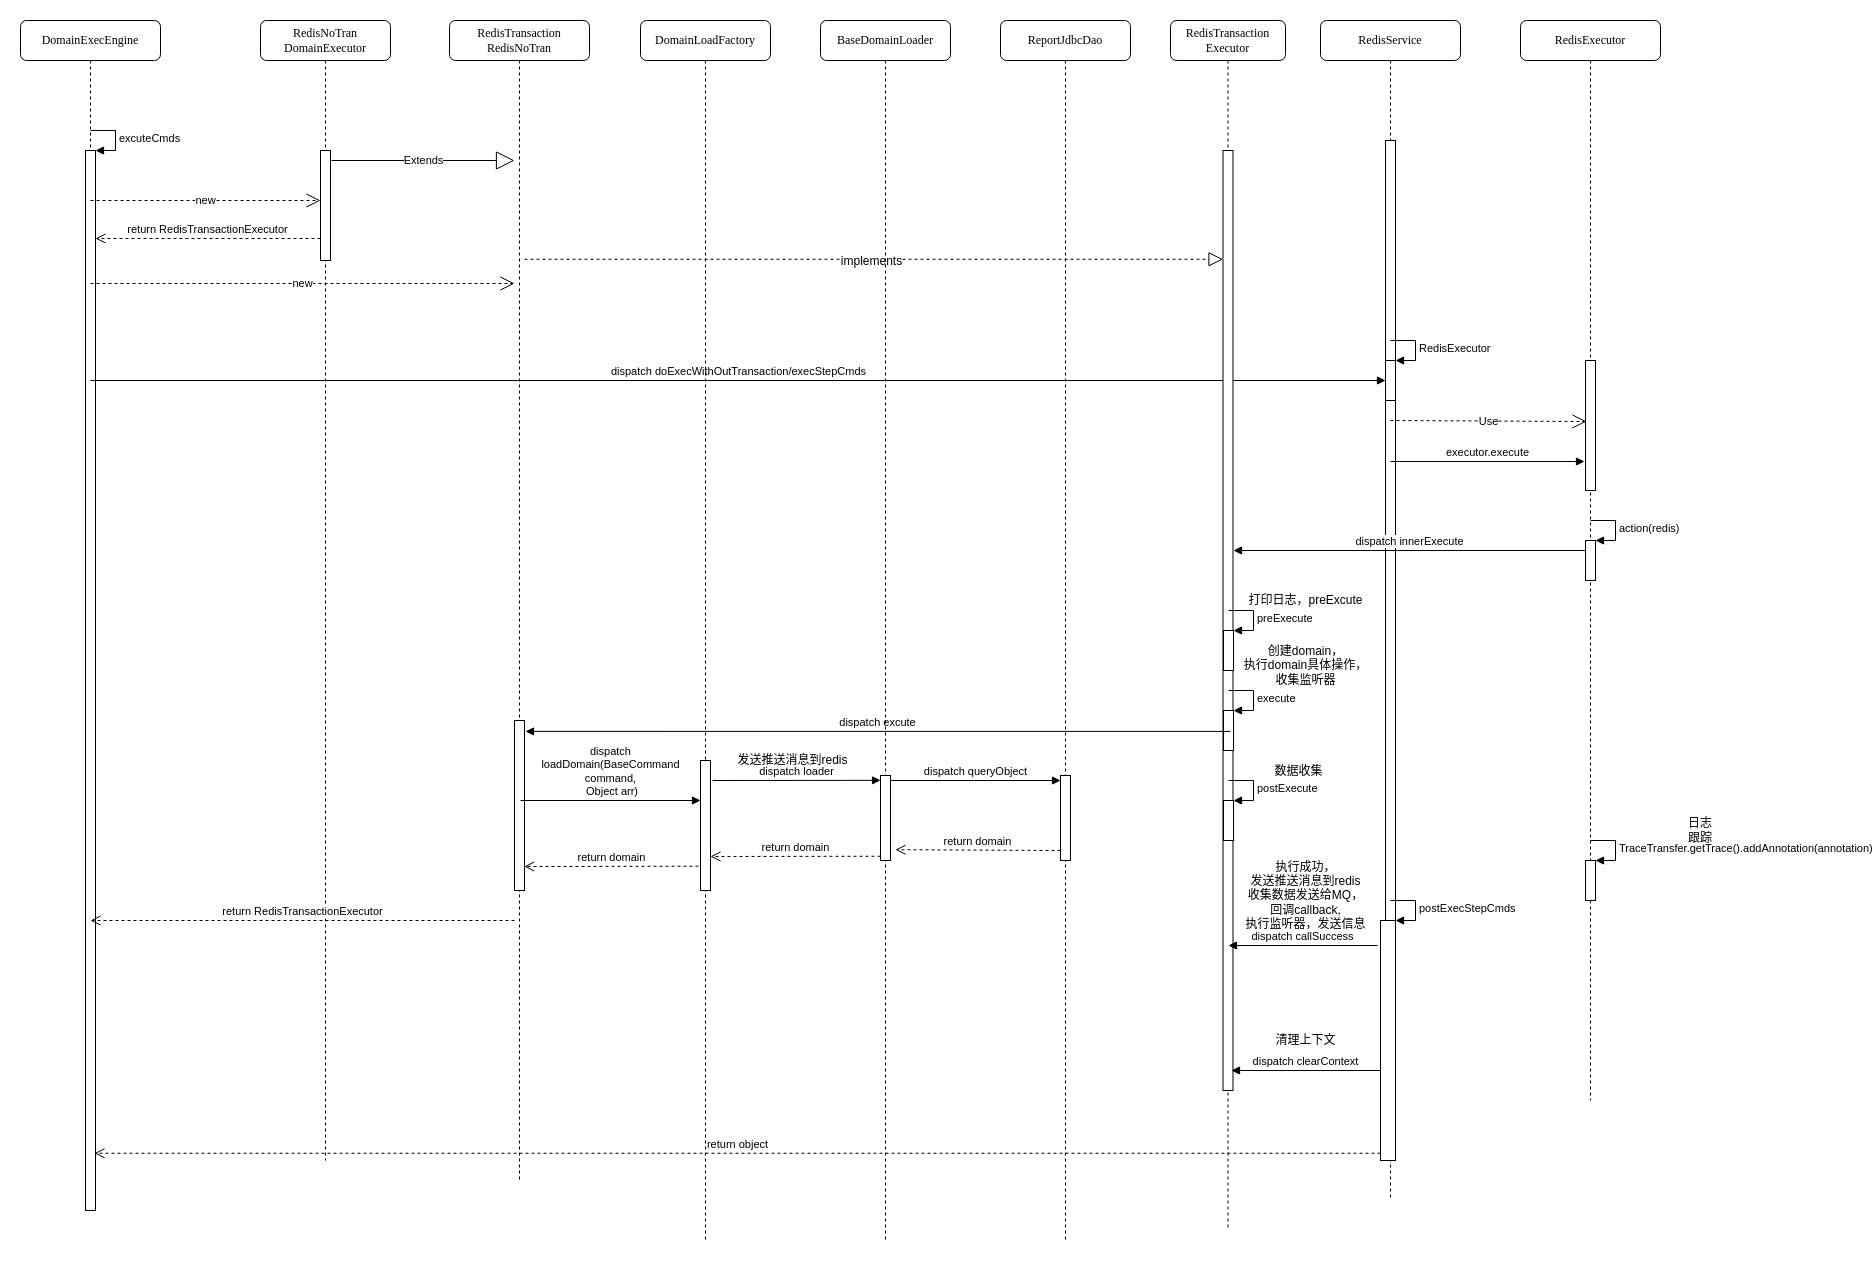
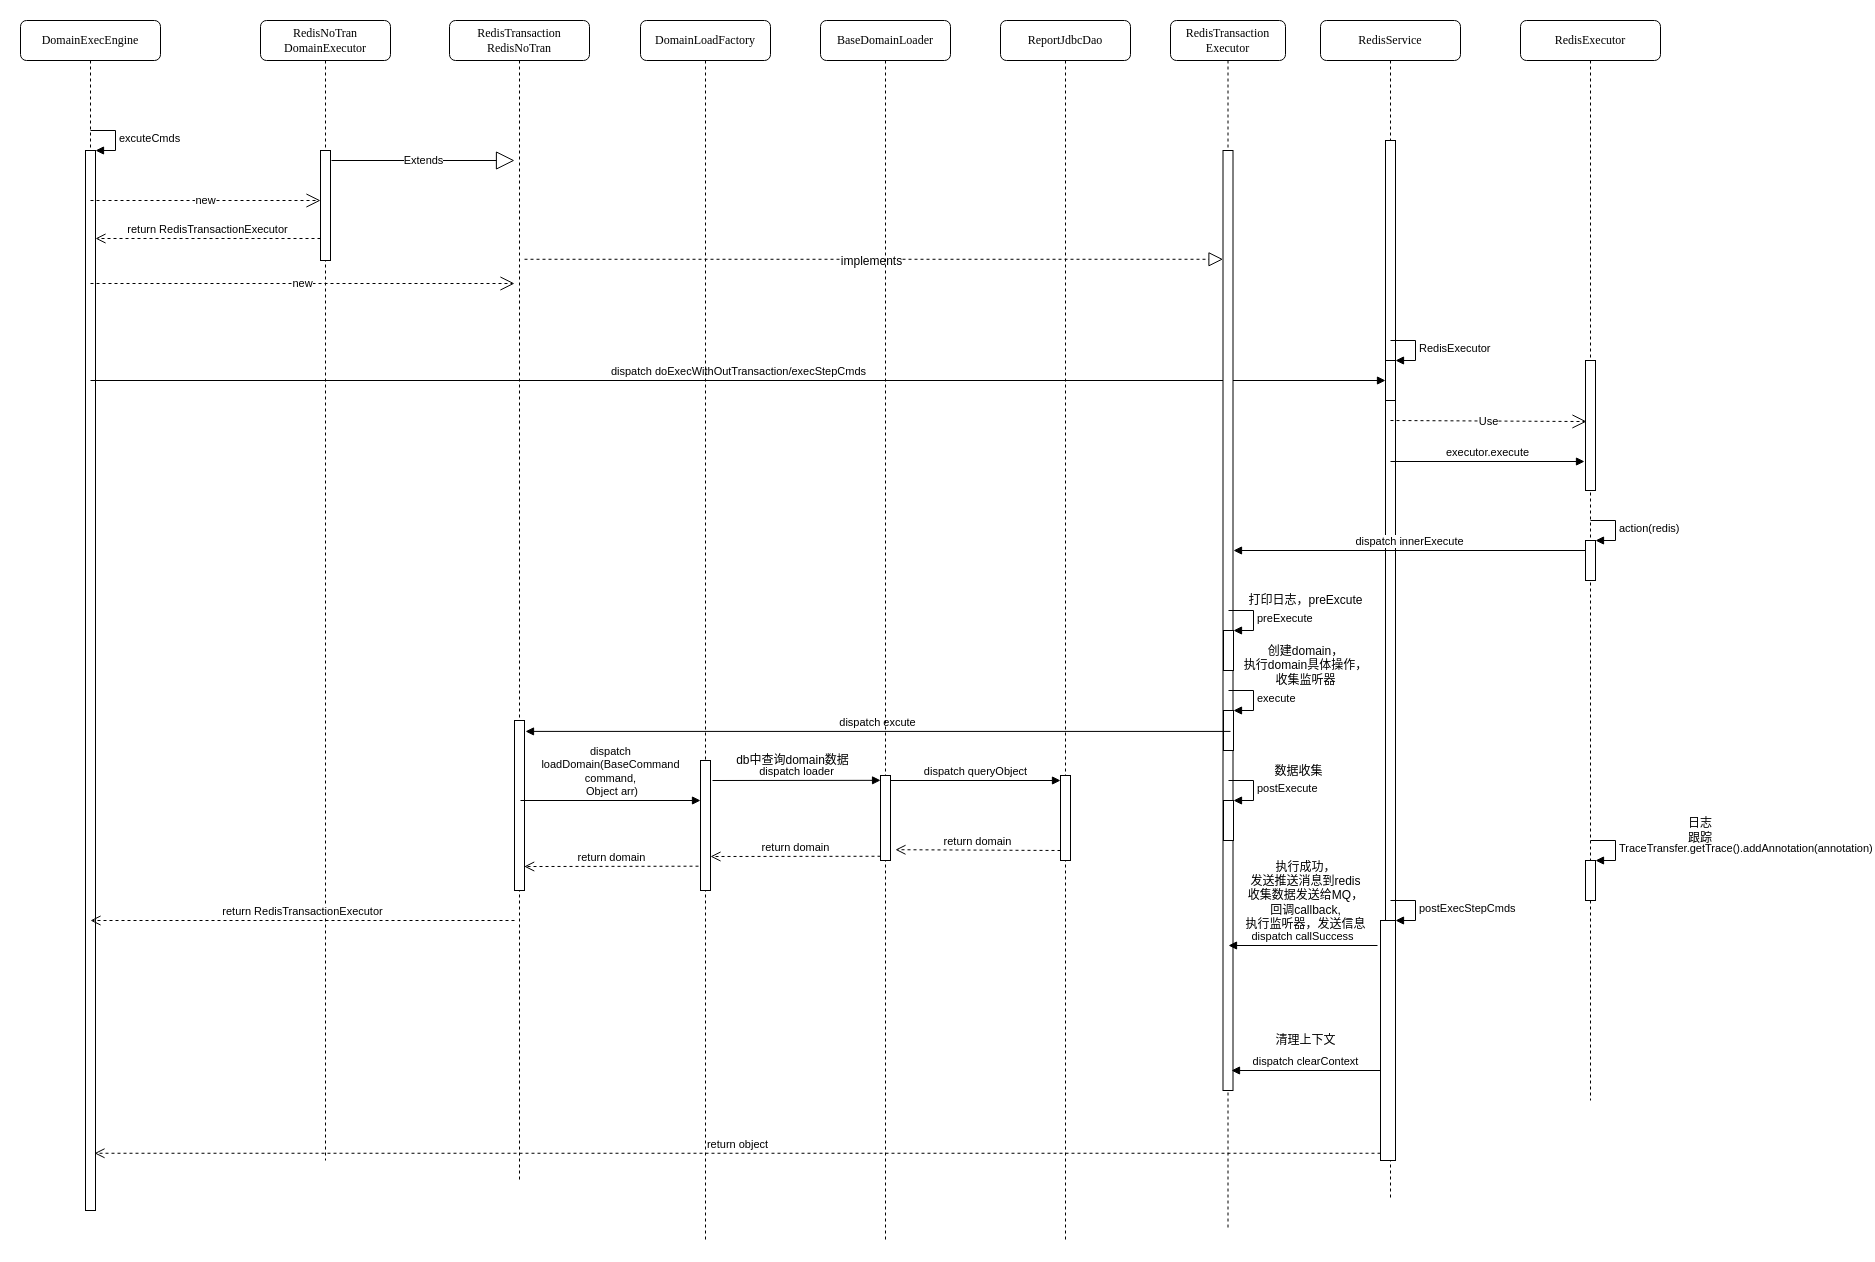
node "发送推送消息到redis": label "发送推送消息到redis" -> "db中查询domain数据"
